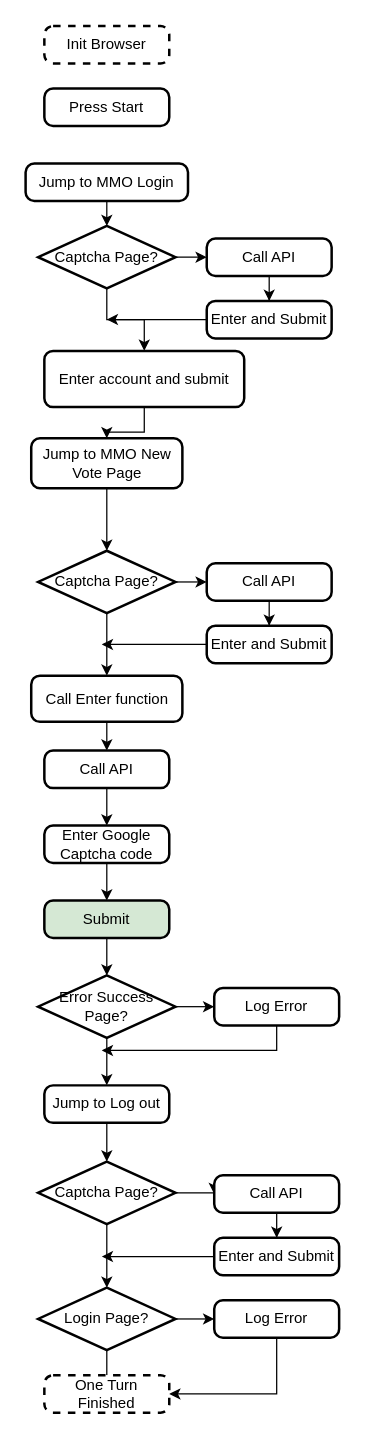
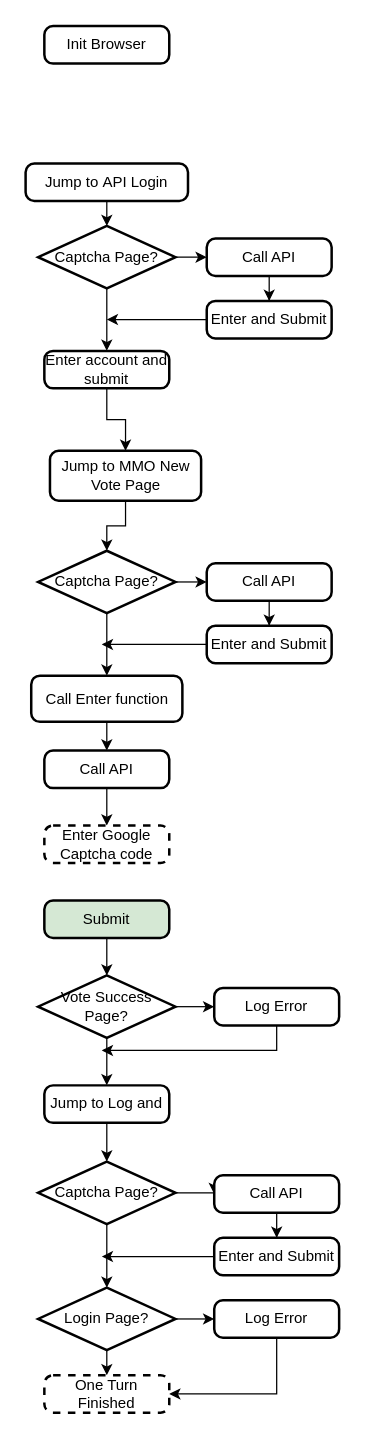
node "Init Browser": style dashed -> solid
node "Press Start": removed
node "Jump to MMO Login": label "Jump to MMO Login" -> "Jump to API Login"
node "Enter account and submit": size 200x56 -> 125x38
node "Jump to MMO New Vote Page": moved (107, 463) -> (126, 476)
node "Enter Google Captcha code": style solid -> dashed
edge "Enter Google Captcha code" -> "Submit": removed
node "Error Success Page?": label "Error Success Page?" -> "Vote Success Page?"
node "Jump to Log out": label "Jump to Log out" -> "Jump to Log and"
edge "Login Page?" -- "One Turn Finished": arrowhead none -> classic
